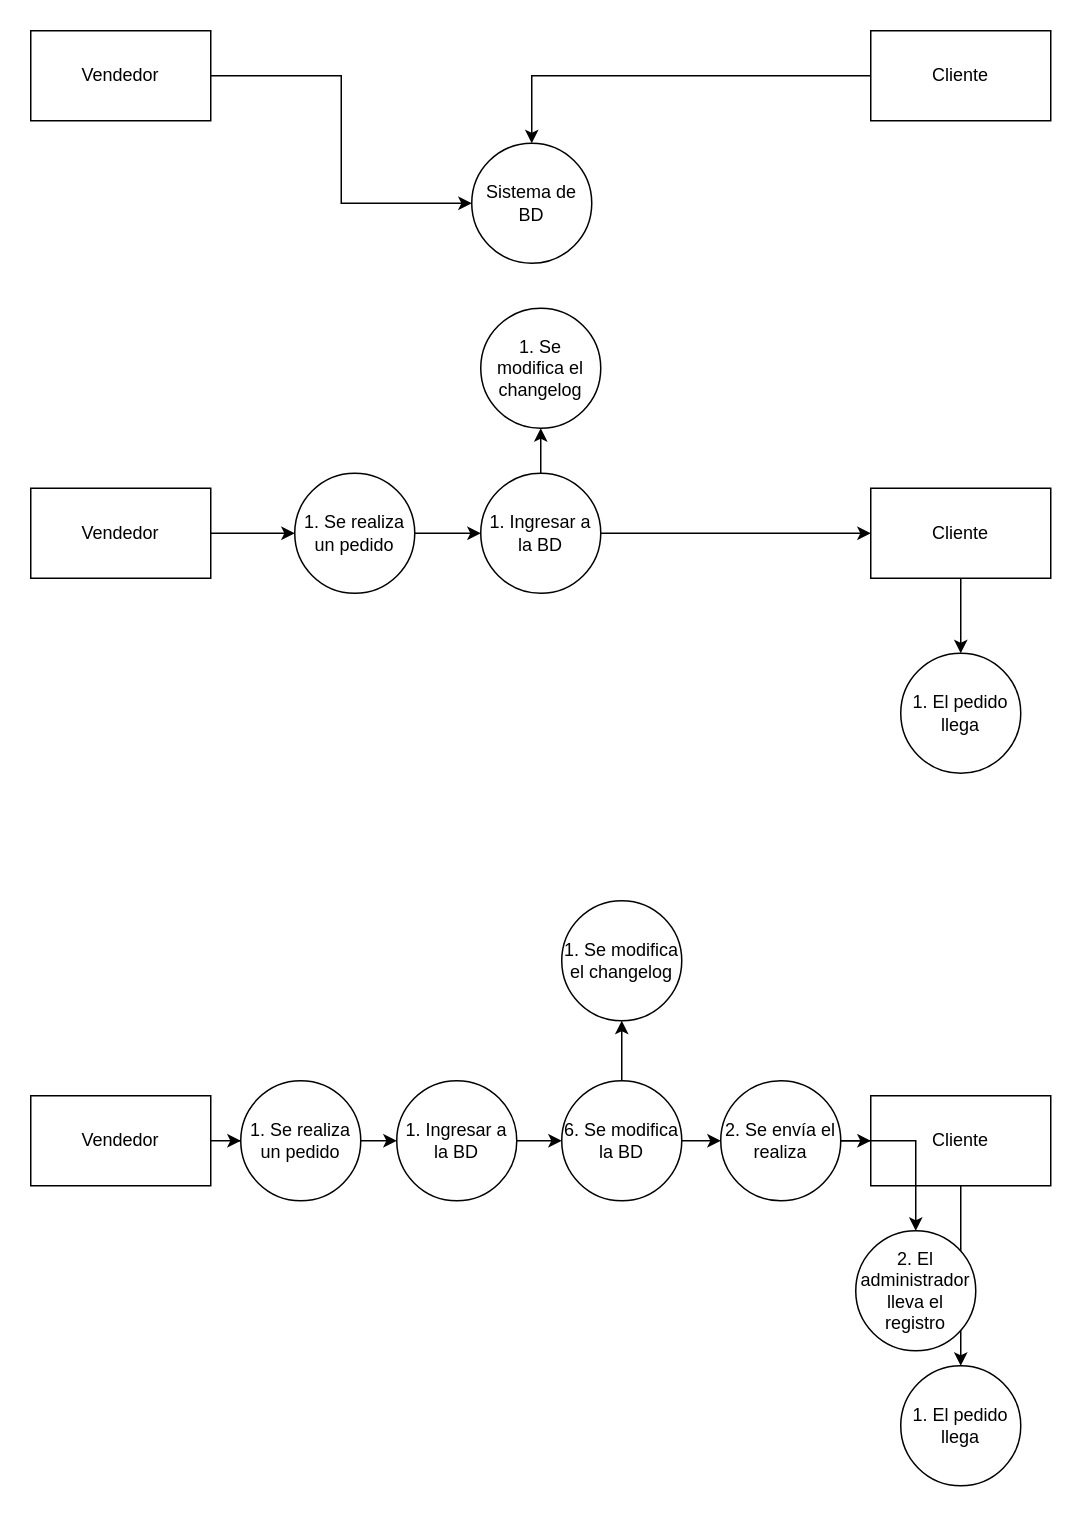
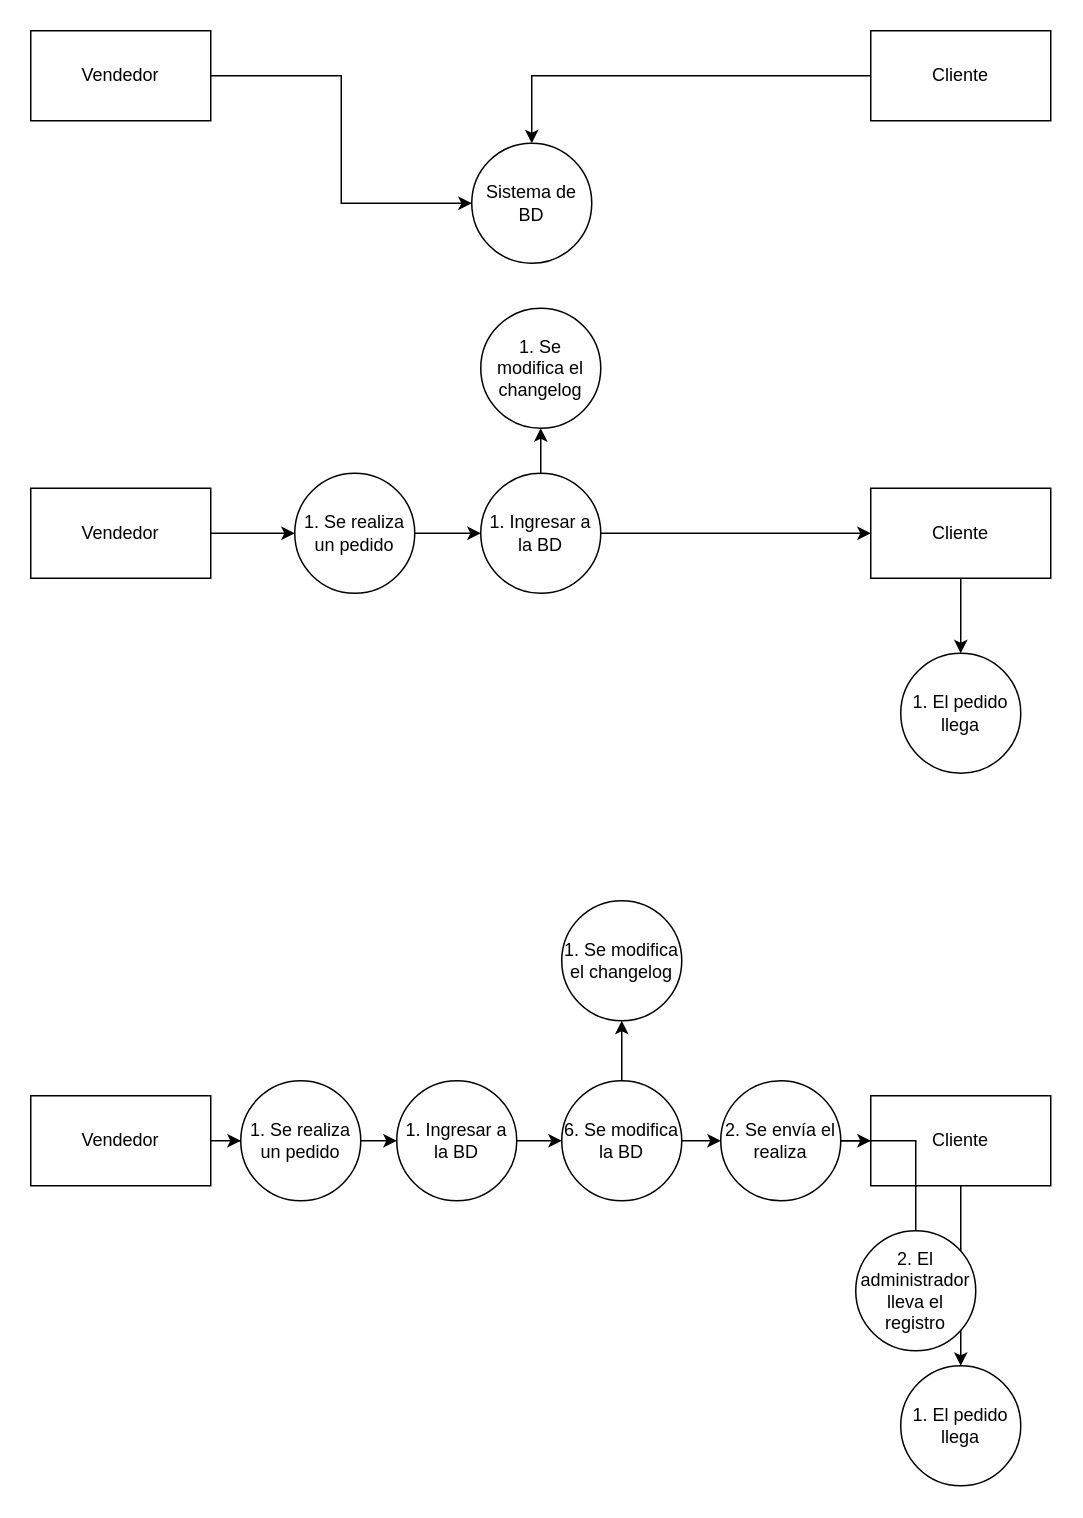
edge "2. Se envía el realiza" -> "2. El administrador lleva el registro": arrowhead classic -> none
